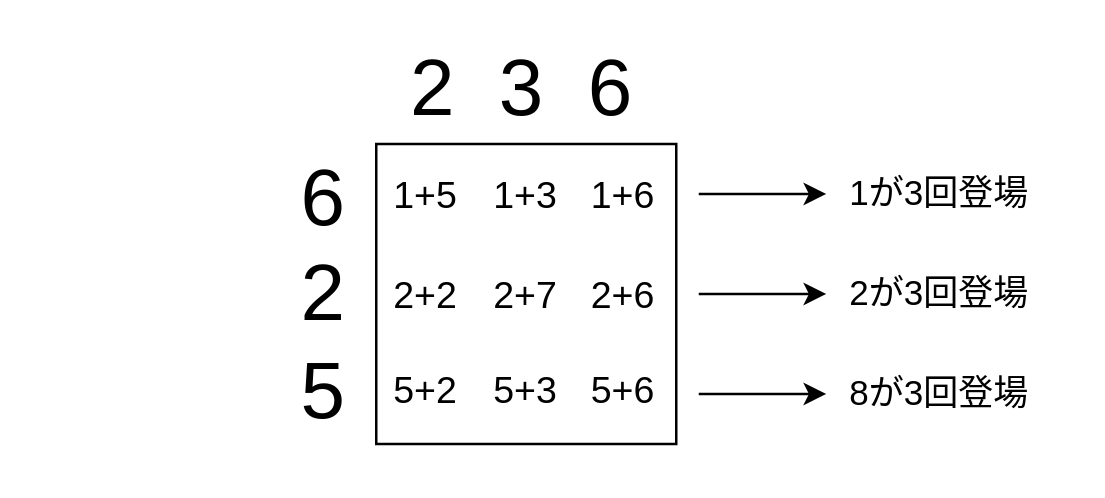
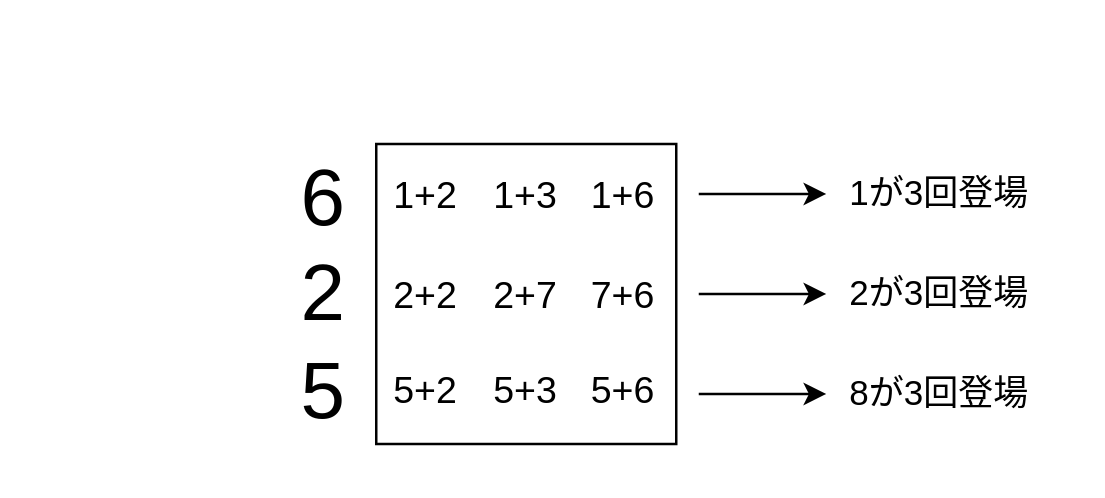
node "2 3 6": removed
node "1+5": label "1+5" -> "1+2"
node "2+6": label "2+6" -> "7+6"
